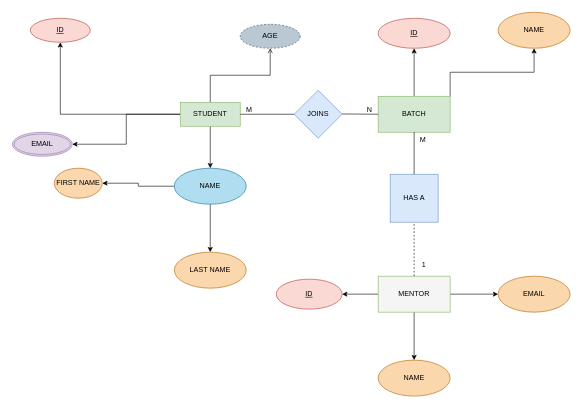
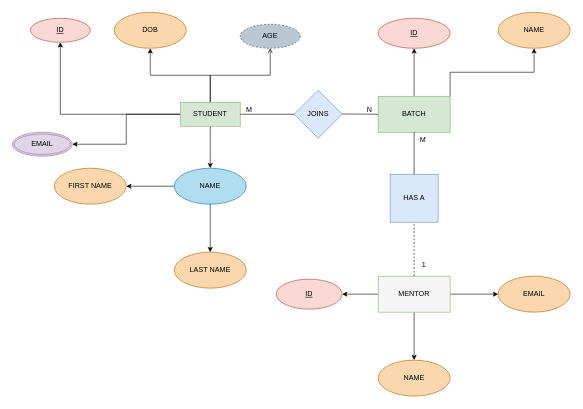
node "DOB": added
edge "STUDENT" -> "DOB": added
node "FIRST NAME": size 48x30 -> 72x36
